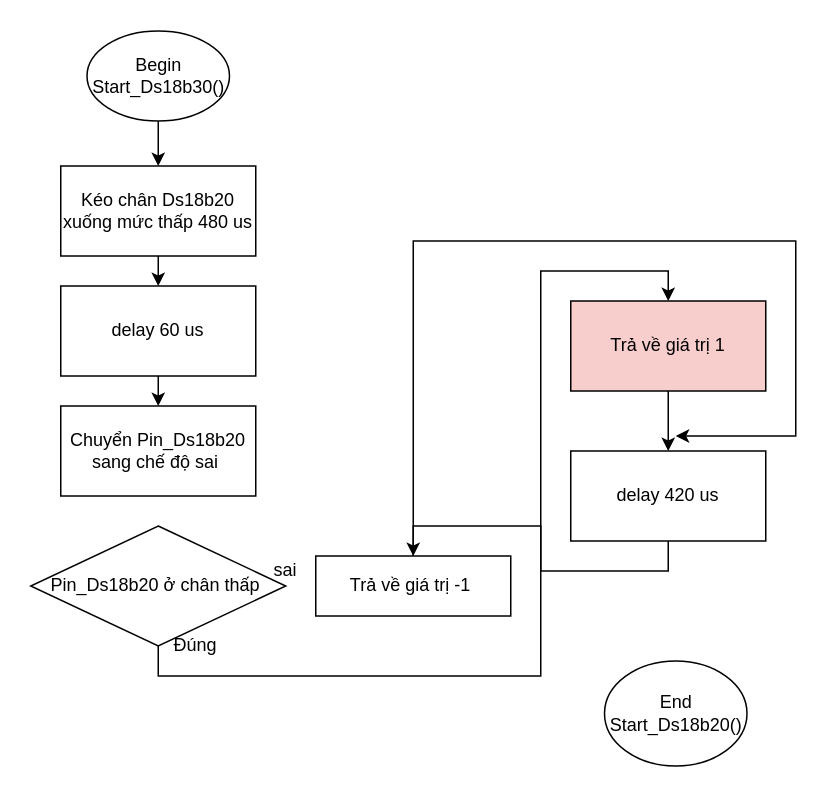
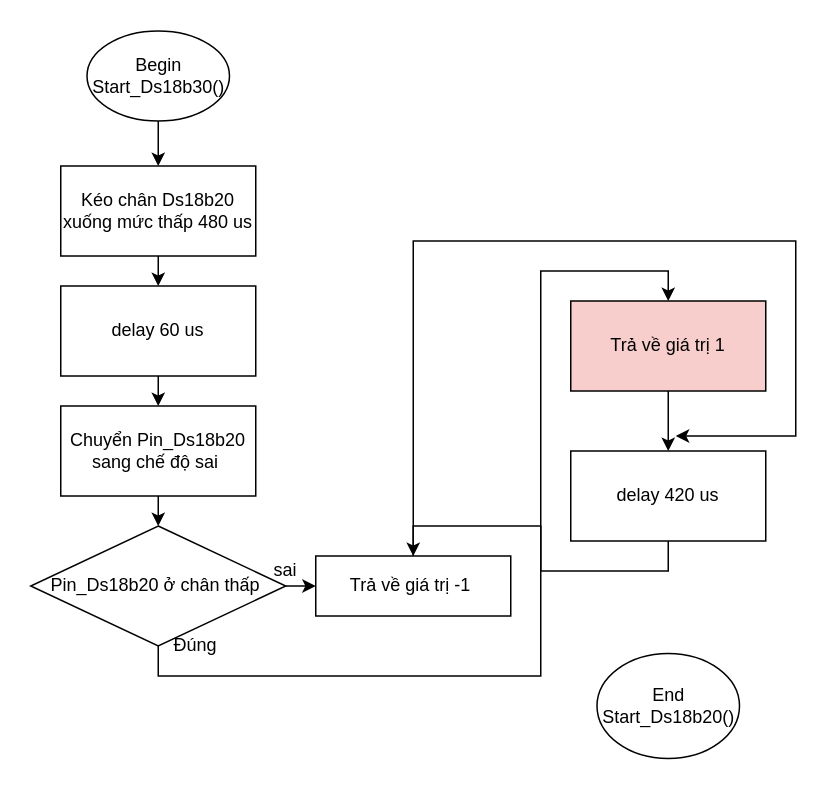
edge "Chuyển Pin_Ds18b20 sang chế độ sai" -> "Pin_Ds18b20 ở chân thấp": added
edge "Pin_Ds18b20 ở chân thấp" -> "Trả về giá trị -1": added
node "End Start_Ds18b20()": moved (676, 713) -> (668, 706)
